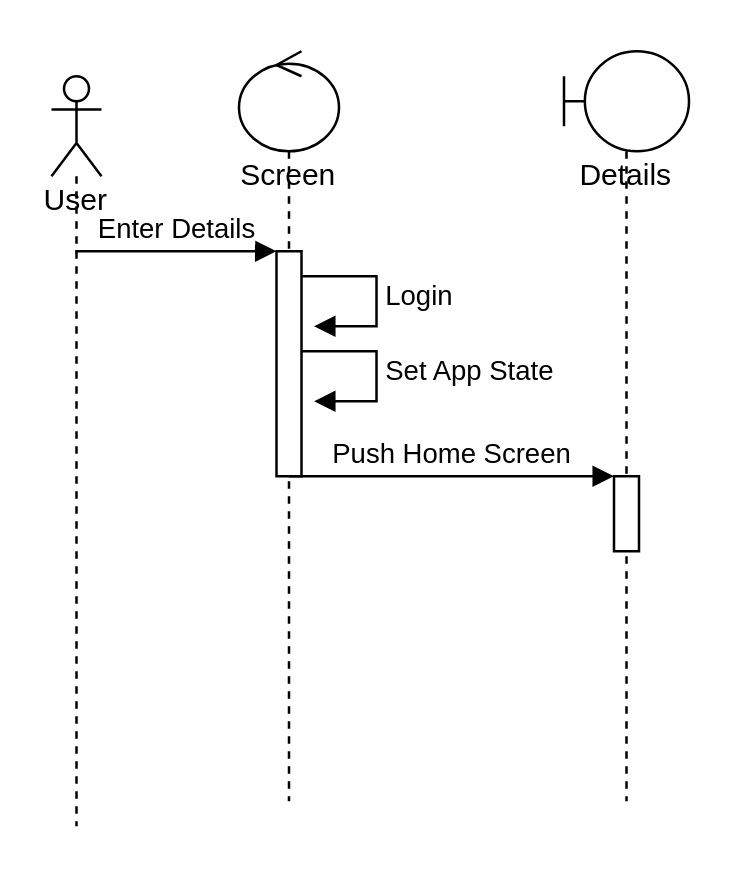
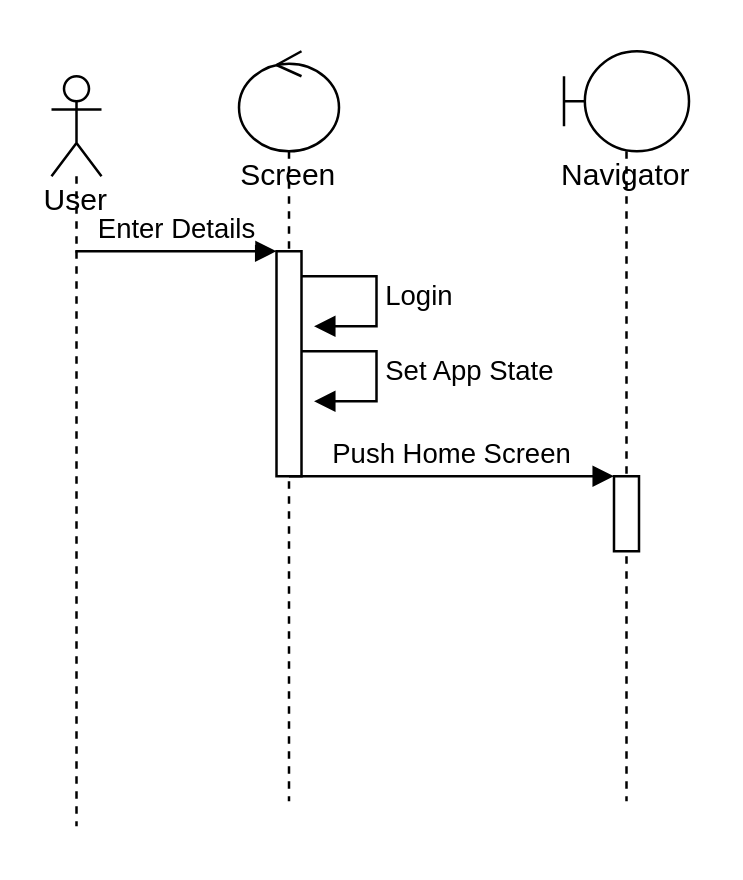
node "Details": label "Details" -> "Navigator"
